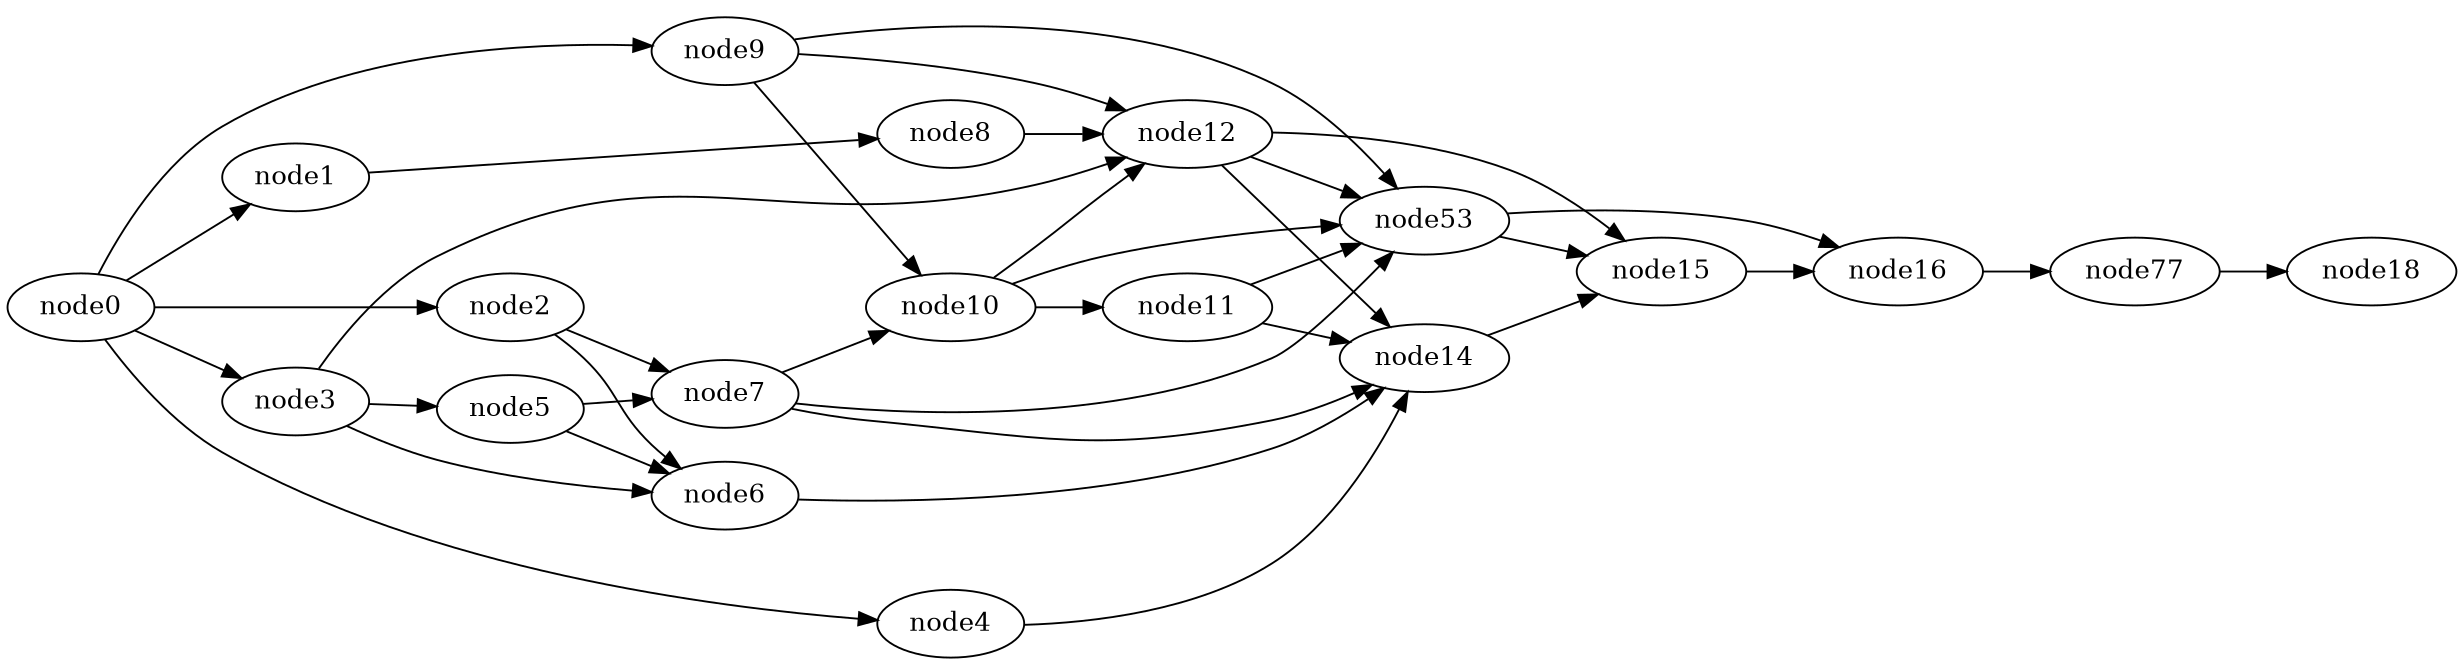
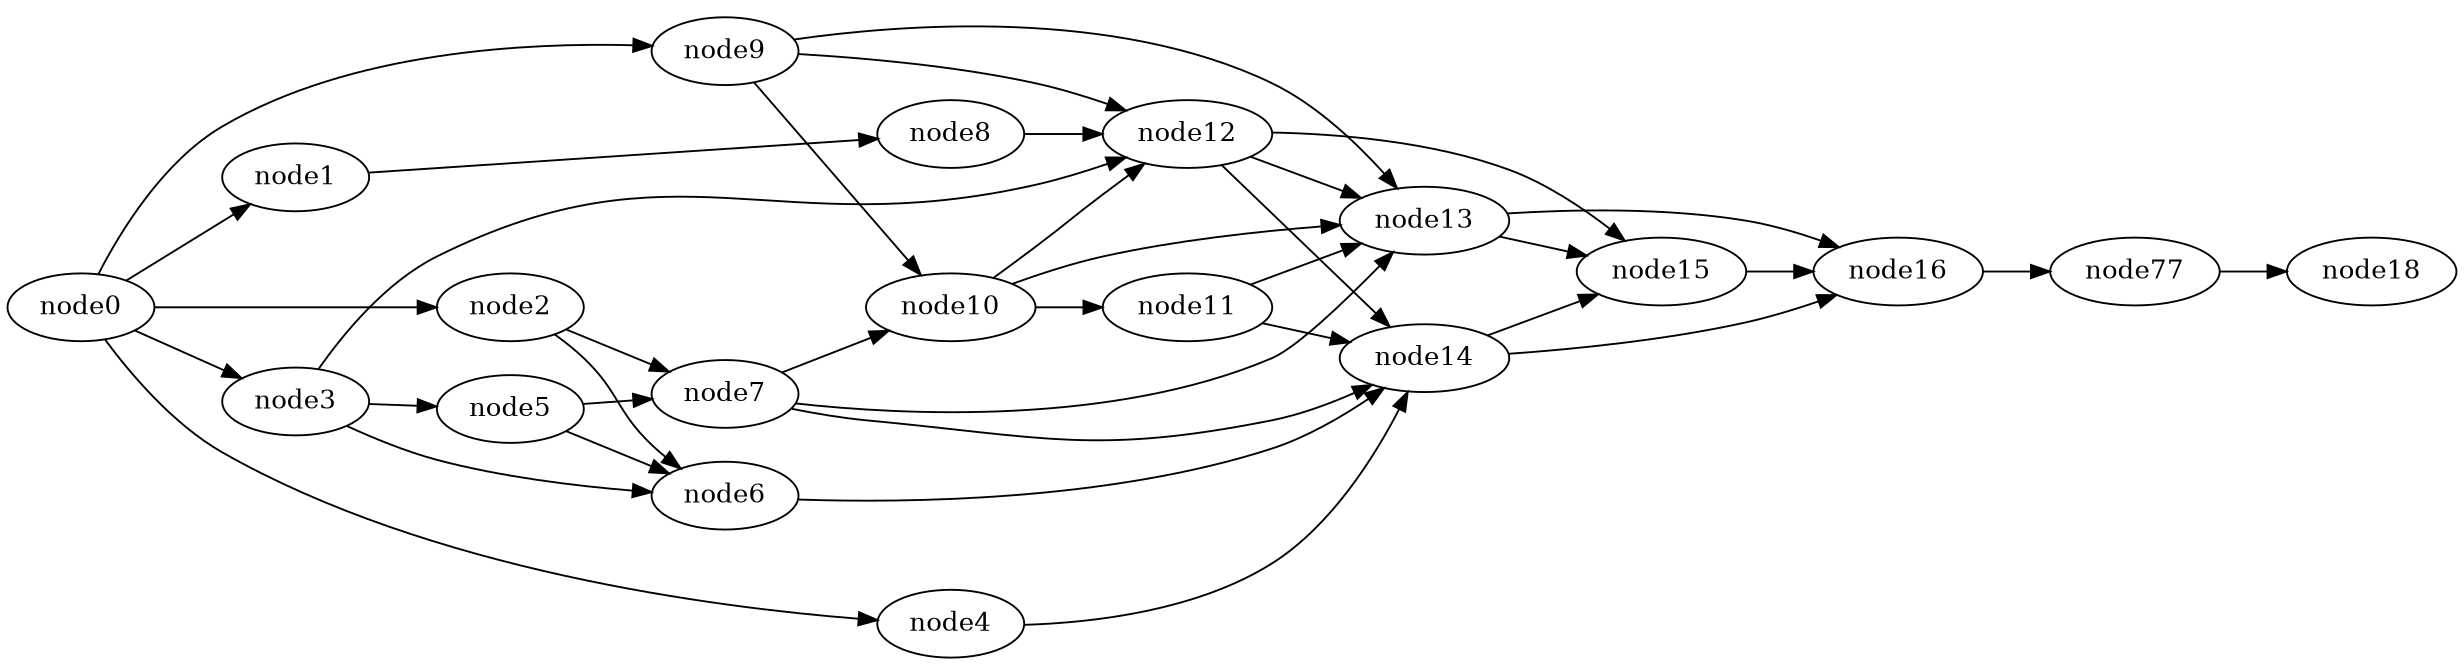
node "node53": label "node53" -> "node13"
edge "node14" -> "node16": added
